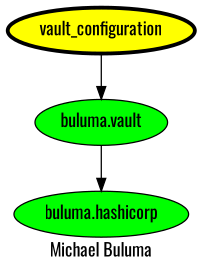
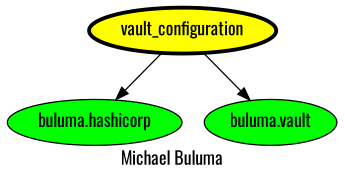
edge "buluma.vault" -> "buluma.hashicorp": now "vault_configuration" -> "buluma.hashicorp"
